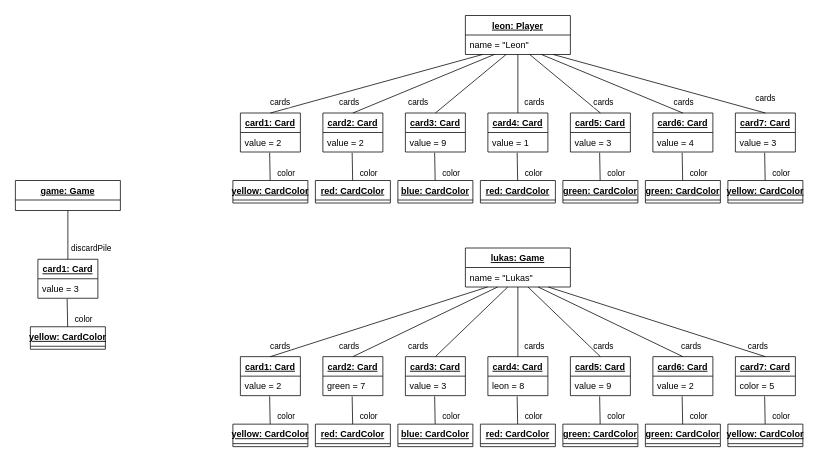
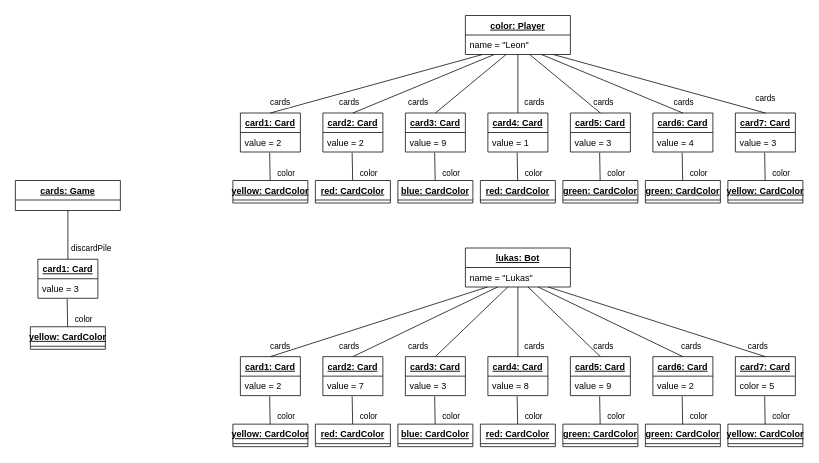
node "leon: Player": label "leon: Player" -> "color: Player"
node "game: Game": label "game: Game" -> "cards: Game"
node "lukas: Game": label "lukas: Game" -> "lukas: Bot"
node "green = 7": label "green = 7" -> "value = 7"
node "leon = 8": label "leon = 8" -> "value = 8"
